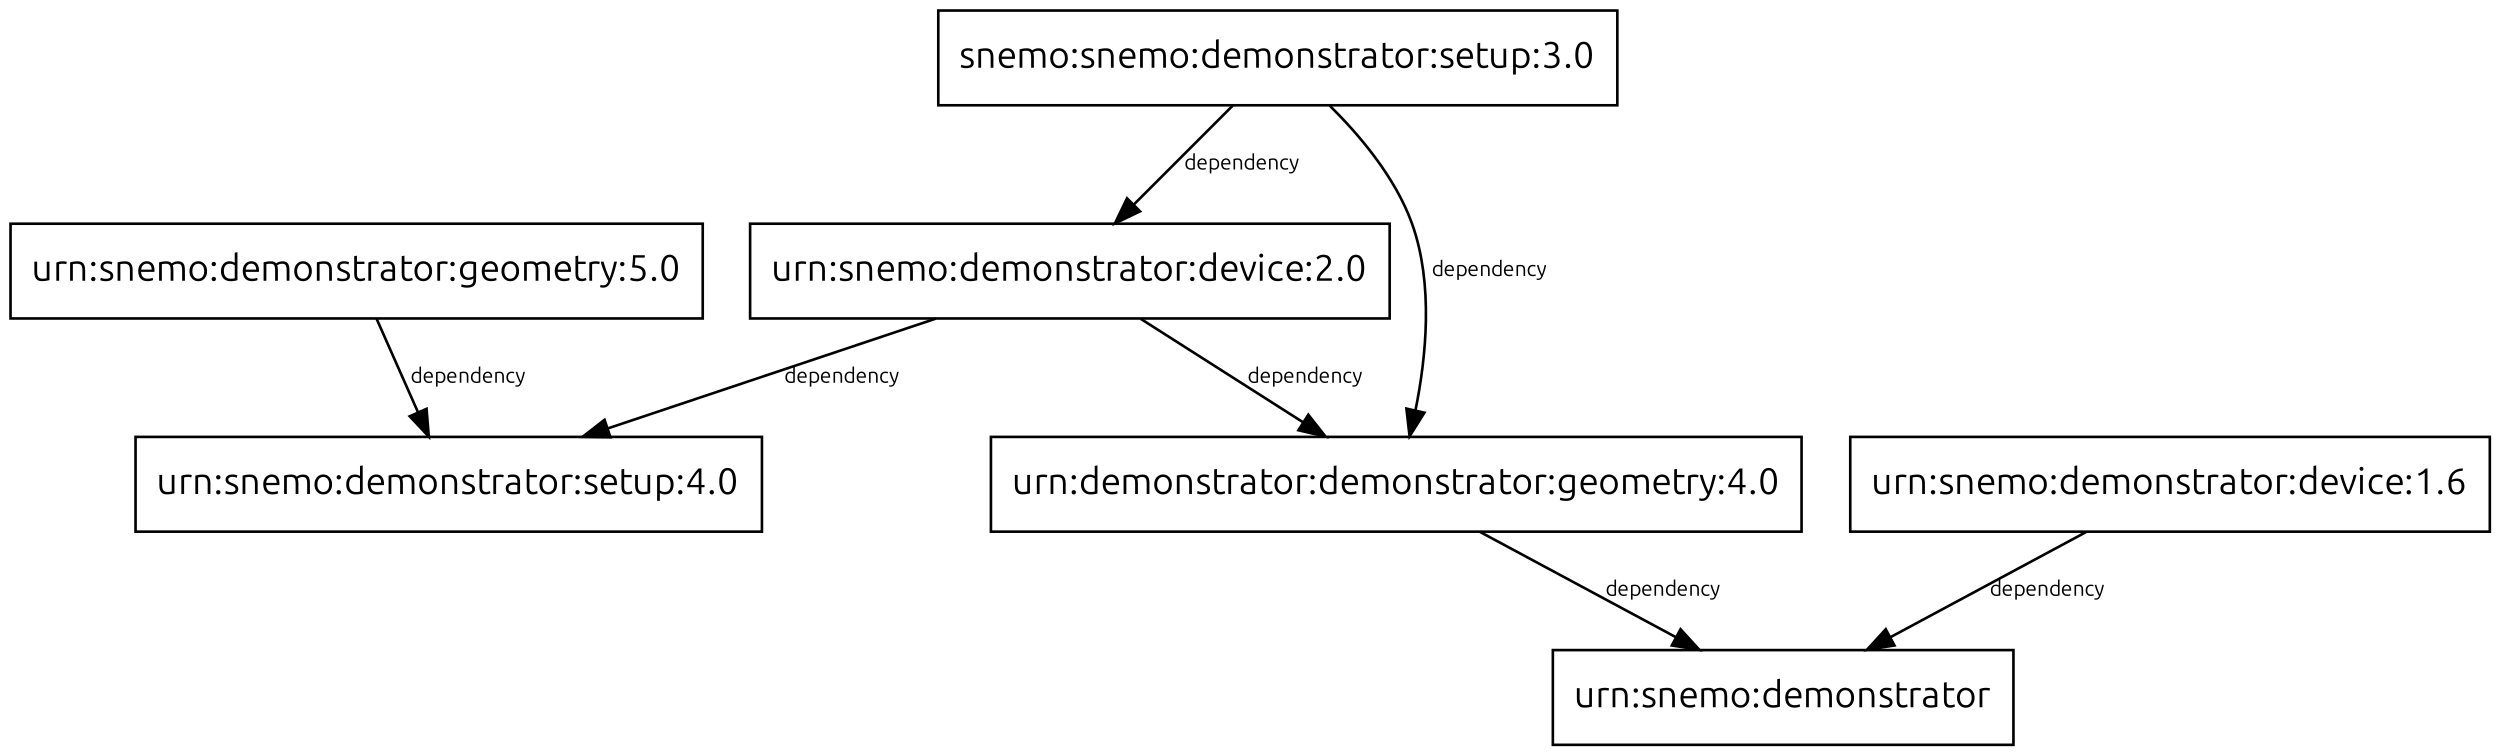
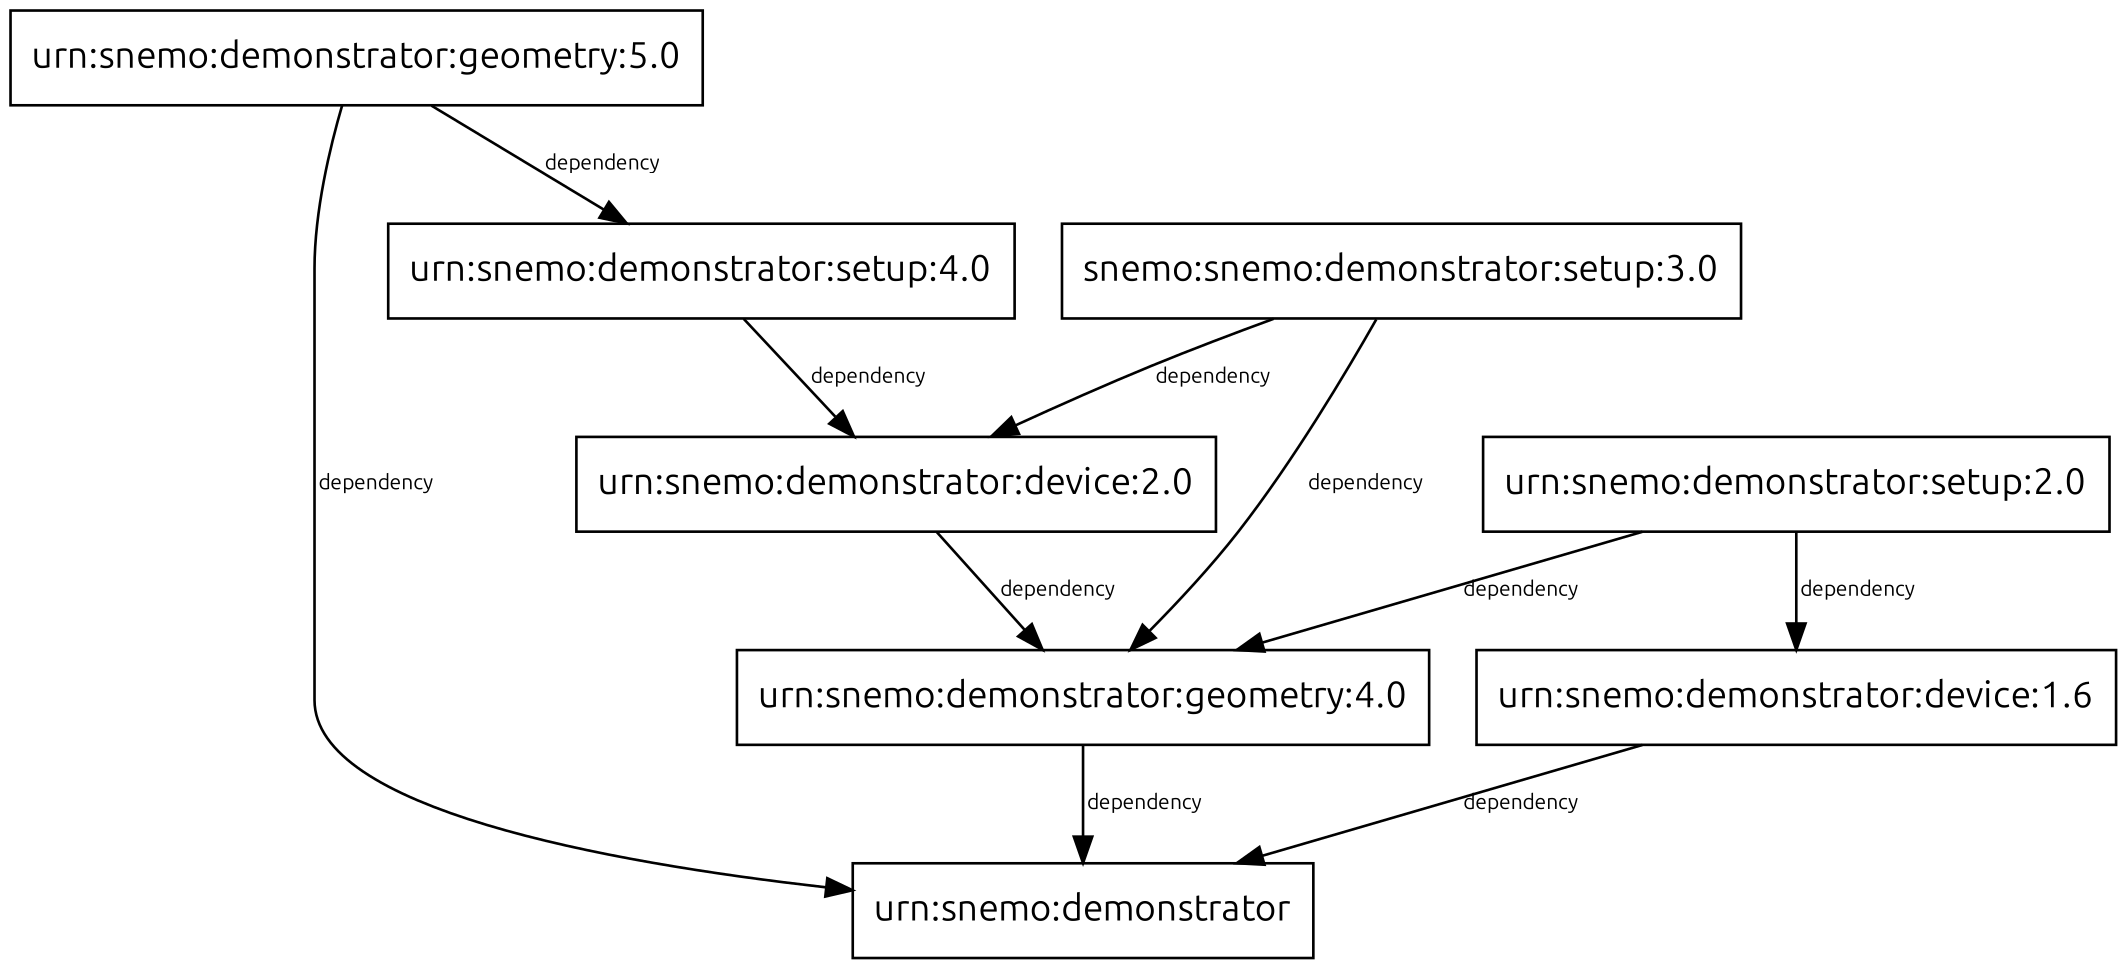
edge "urn:snemo:demonstrator:device:2.0" -> "urn:snemo:demonstrator:setup:4.0": reversed
node "urn:demonstrator:demonstrator:geometry:4.0": label "urn:demonstrator:demonstrator:geometry:4.0" -> "urn:snemo:demonstrator:geometry:4.0"
node "urn:snemo:demonstrator:setup:2.0": added
edge "urn:snemo:demonstrator:geometry:5.0" -> "urn:snemo:demonstrator": added, label "dependency"
